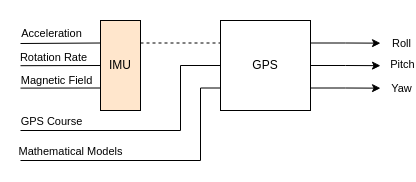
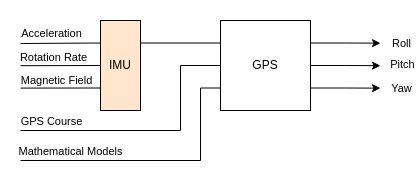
edge "IMU" -- "GPS": style dashed -> solid
